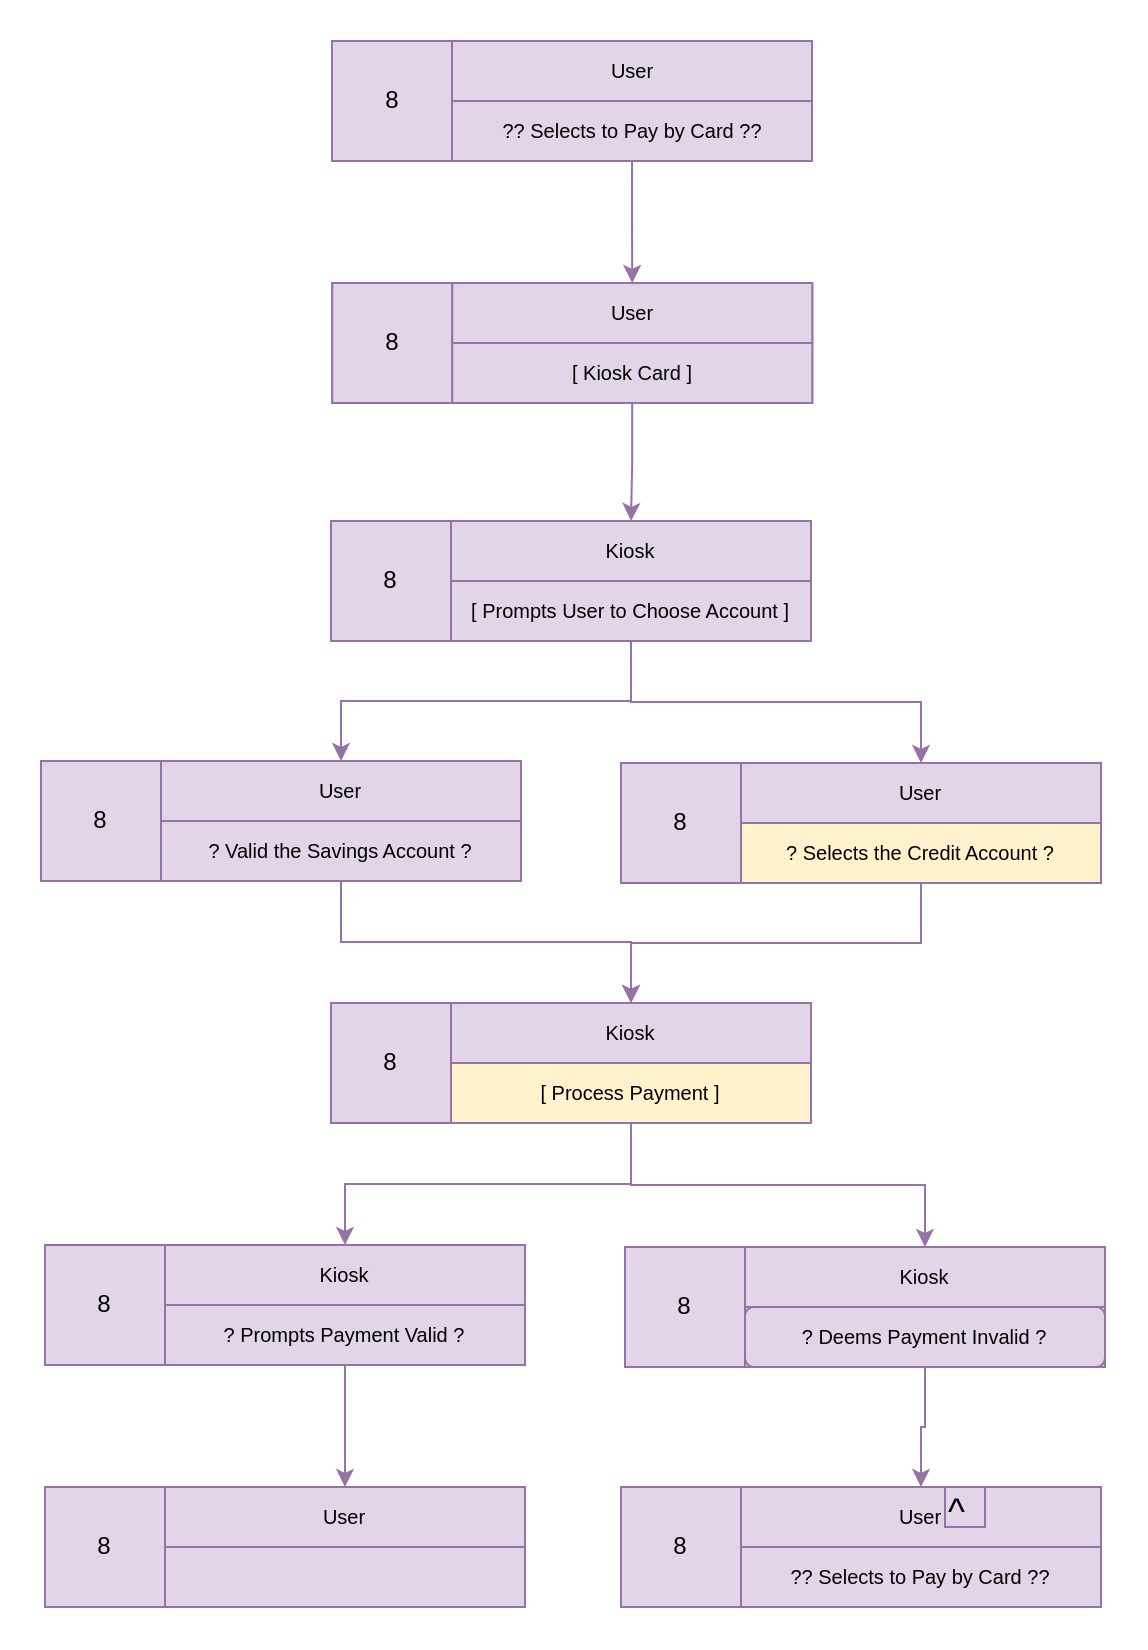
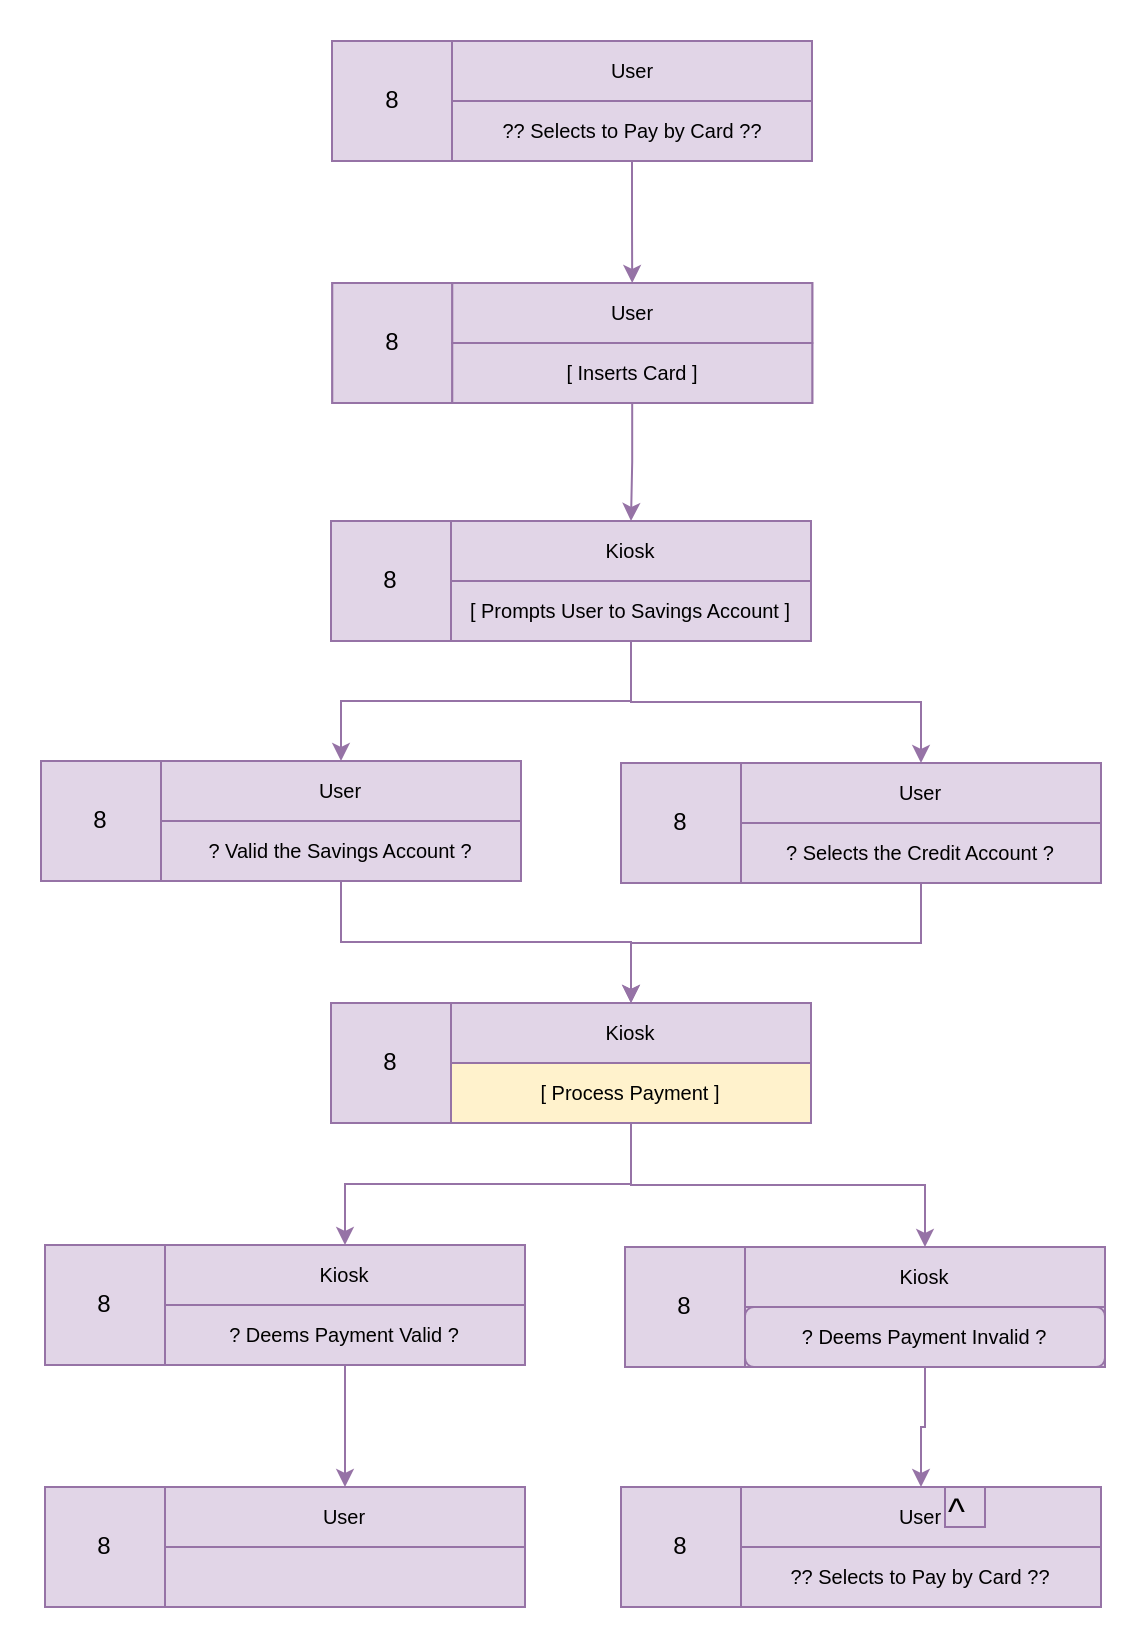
node "[ Kiosk Card ]": label "[ Kiosk Card ]" -> "[ Inserts Card ]"
node "[ Prompts User to Choose Account ]": label "[ Prompts User to Choose Account ]" -> "[ Prompts User to Savings Account ]"
node "? Selects the Credit Account ?": fillcolor #fff2cc -> #e1d5e7
node "? Prompts Payment Valid ?": label "? Prompts Payment Valid ?" -> "? Deems Payment Valid ?"
